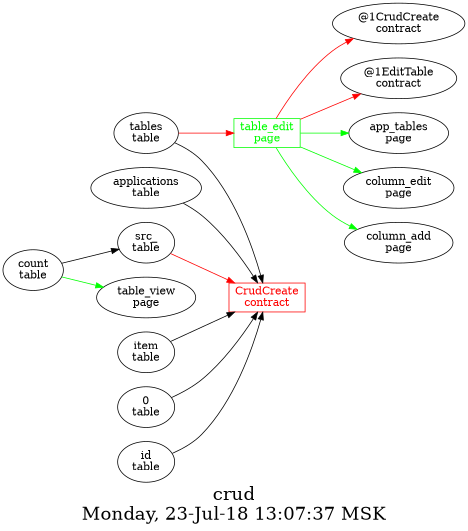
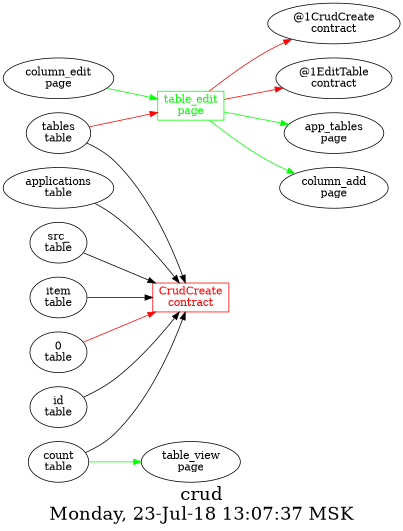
edge "table_edit page" -> "column_edit page": reversed
edge "count table" -> "src_ table": now "count table" -> "CrudCreate contract"
edge "src_ table" -> "CrudCreate contract": color red -> black
edge "0 table" -> "CrudCreate contract": color black -> red
